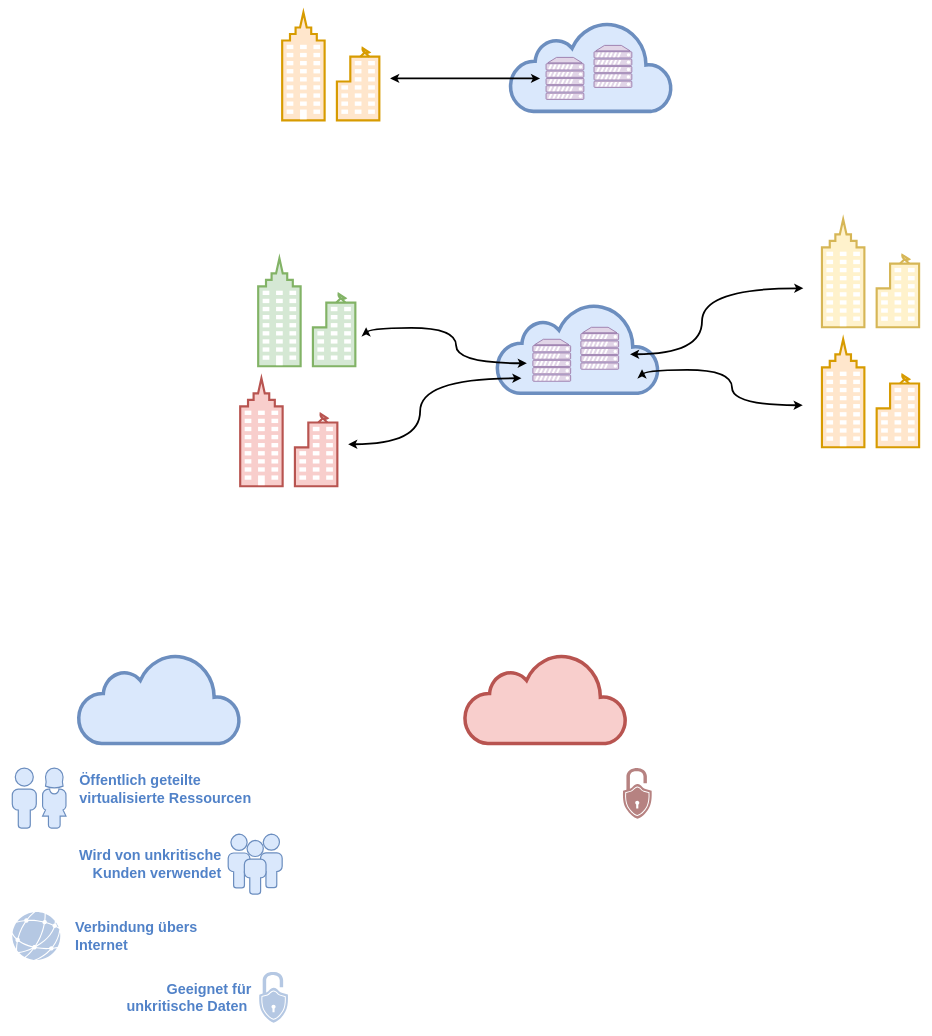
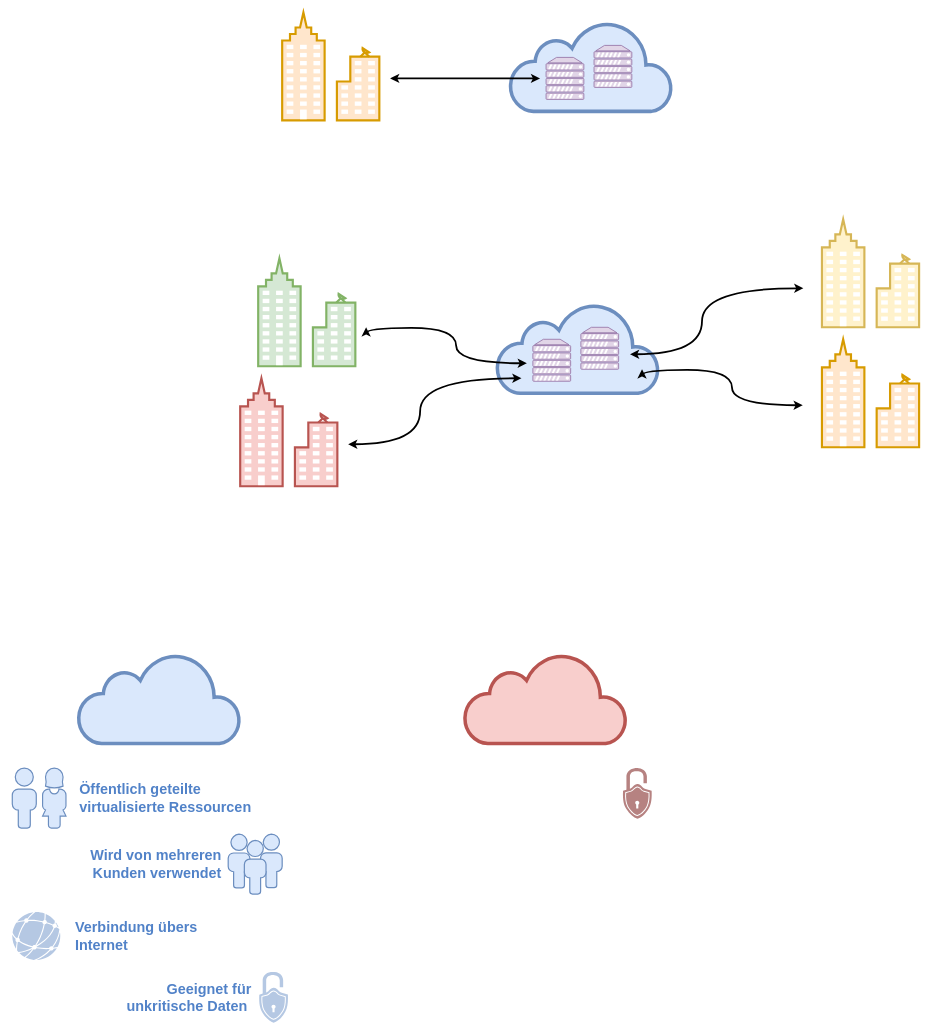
node "Öffentlich geteilte virtualisierte Ressourcen": moved (171, 789) -> (171, 798)
node "Wird von unkritische Kunden verwendet": label "Wird von unkritische Kunden verwendet" -> "Wird von mehreren Kunden verwendet"
